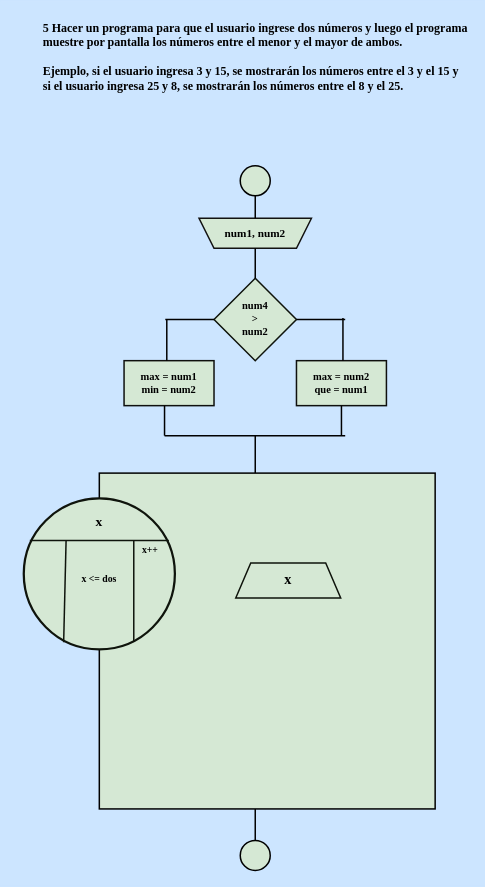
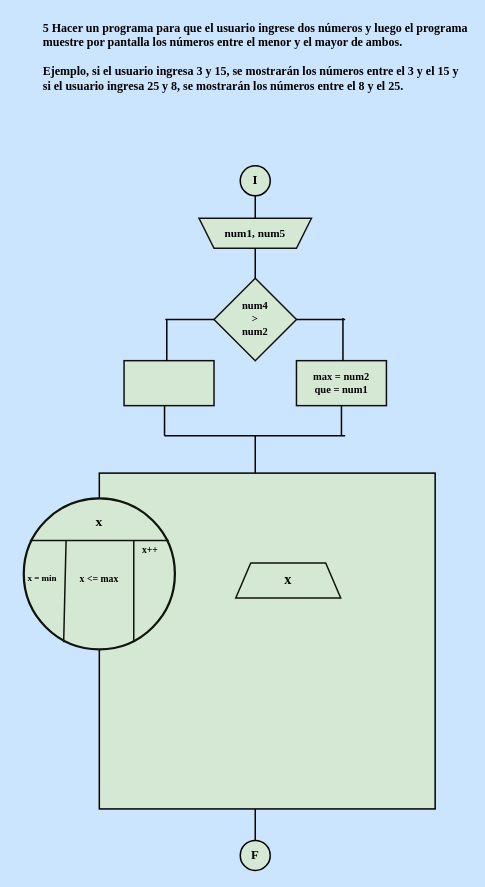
node "I": added
node "num1, num2": label "num1, num2" -> "num1, num5"
node "max = num1 min = num2": removed
node "x = min": added
node "x <= dos": label "x <= dos" -> "x <= max"
node "F": added
